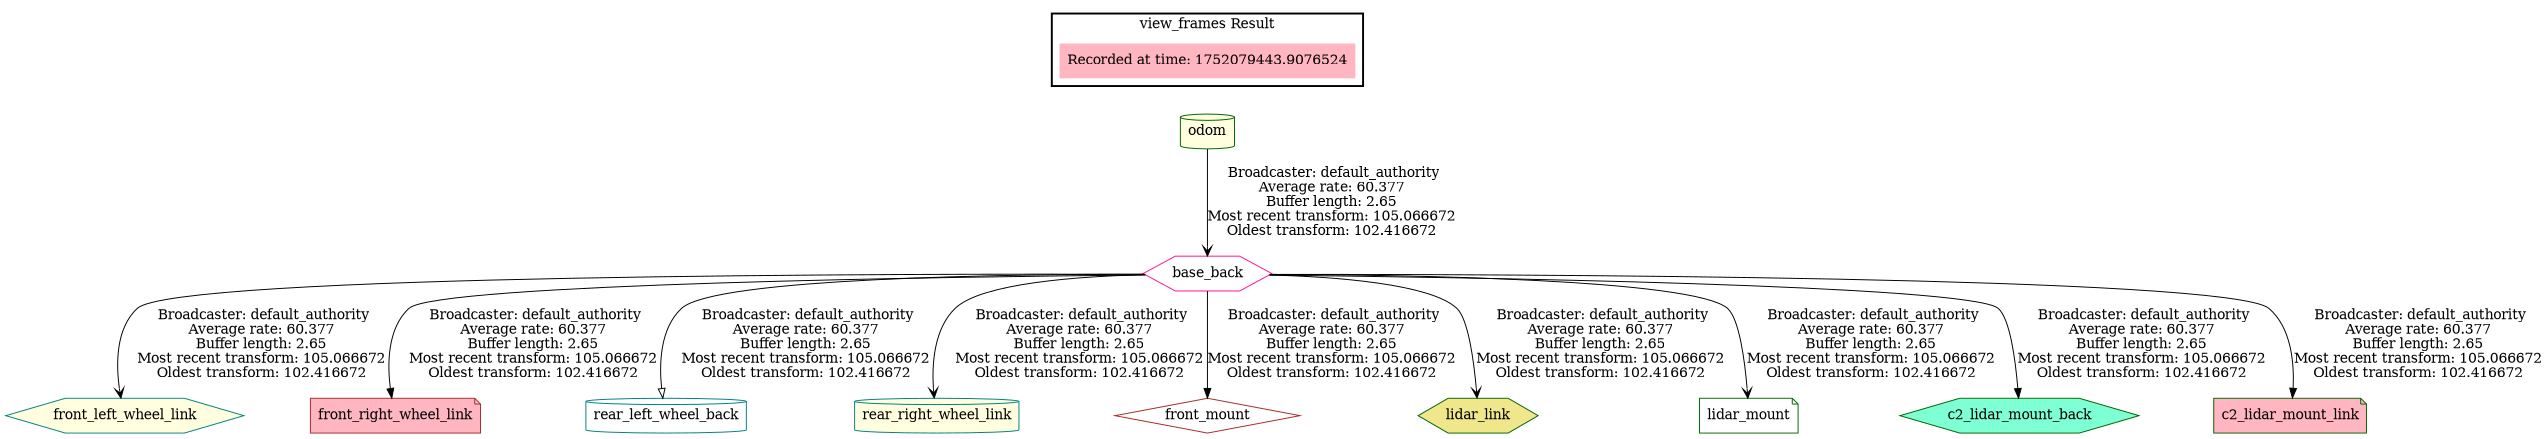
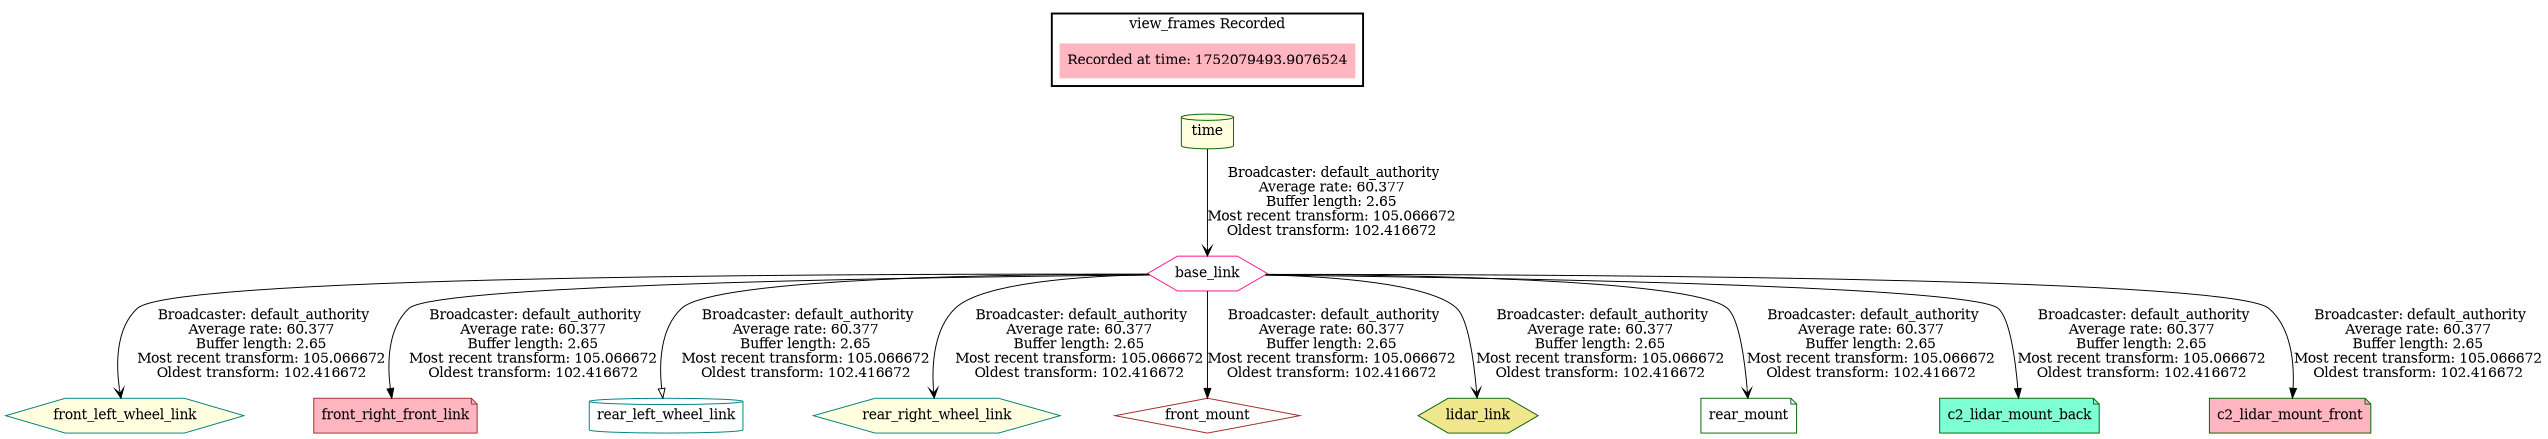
cluster "view_frames Result": label "view_frames Result" -> "view_frames Recorded"
node "Recorded at time: 1752079443.9076524": label "Recorded at time: 1752079443.9076524" -> "Recorded at time: 1752079493.9076524"
node "odom": label "odom" -> "time"
node "base_back": label "base_back" -> "base_link"
node "front_right_wheel_link": label "front_right_wheel_link" -> "front_right_front_link"
node "rear_left_wheel_back": label "rear_left_wheel_back" -> "rear_left_wheel_link"
node "rear_right_wheel_link": shape cylinder -> hexagon
node "lidar_mount": label "lidar_mount" -> "rear_mount"
node "c2_lidar_mount_back": shape hexagon -> note
node "c2_lidar_mount_link": label "c2_lidar_mount_link" -> "c2_lidar_mount_front"
